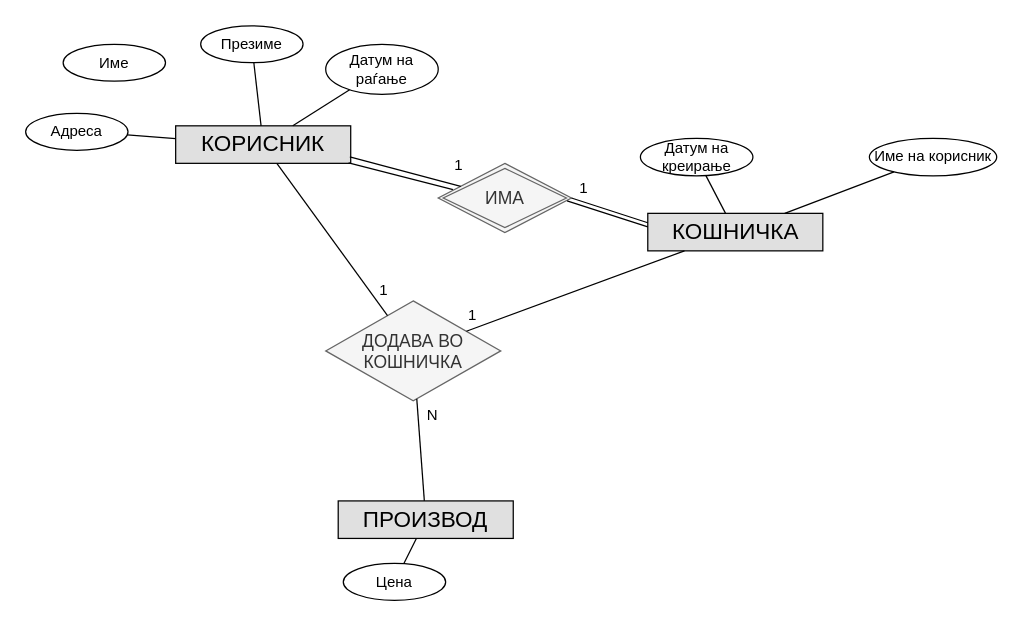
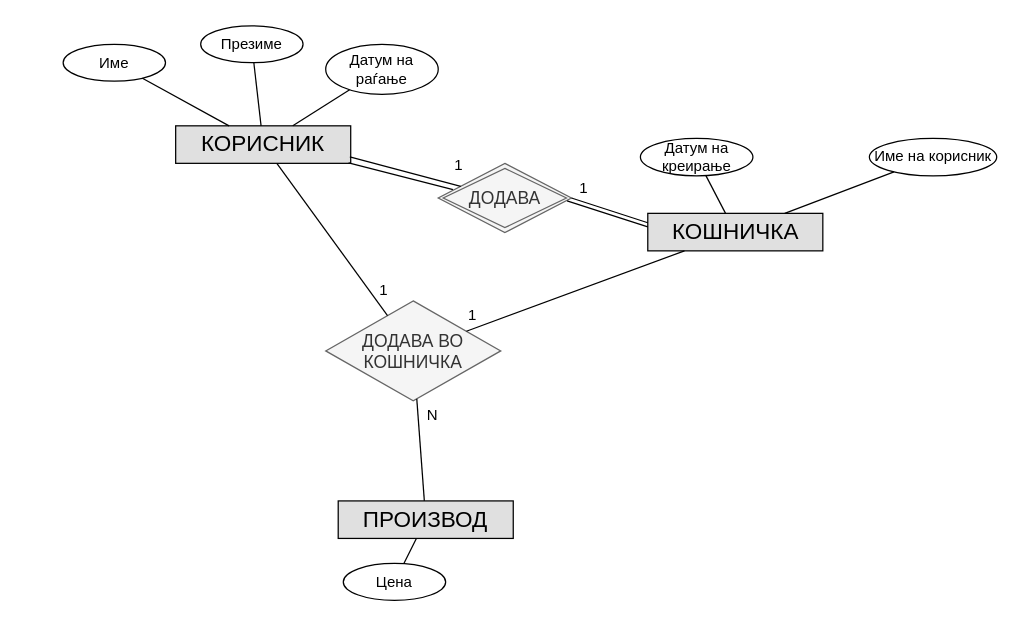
edge "Име" -- "КОРИСНИК": added
node "Адреса": removed
edge "Адреса" -- "КОРИСНИК": removed
node "ИМА": label "ИМА" -> "ДОДАВА"
